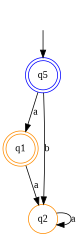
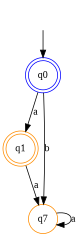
node "q5": label "q5" -> "q0"
node "q2": label "q2" -> "q7"
